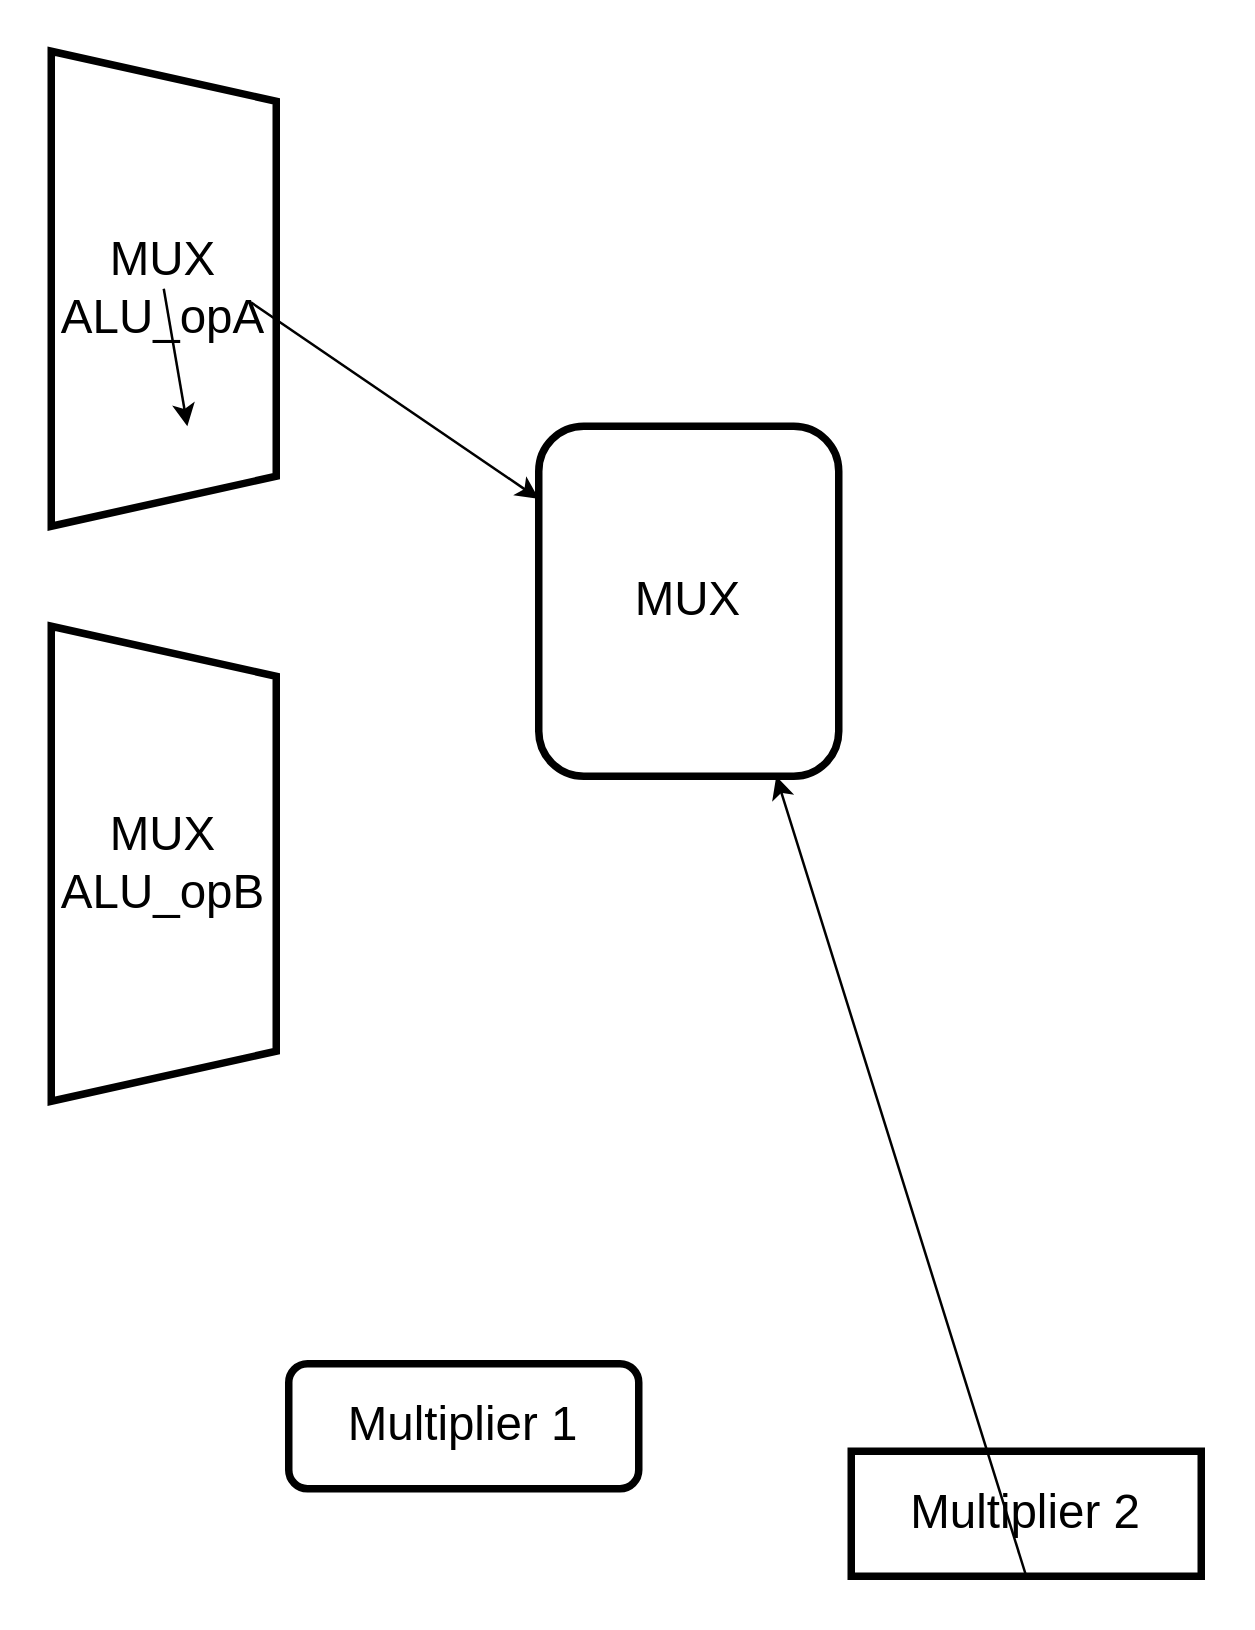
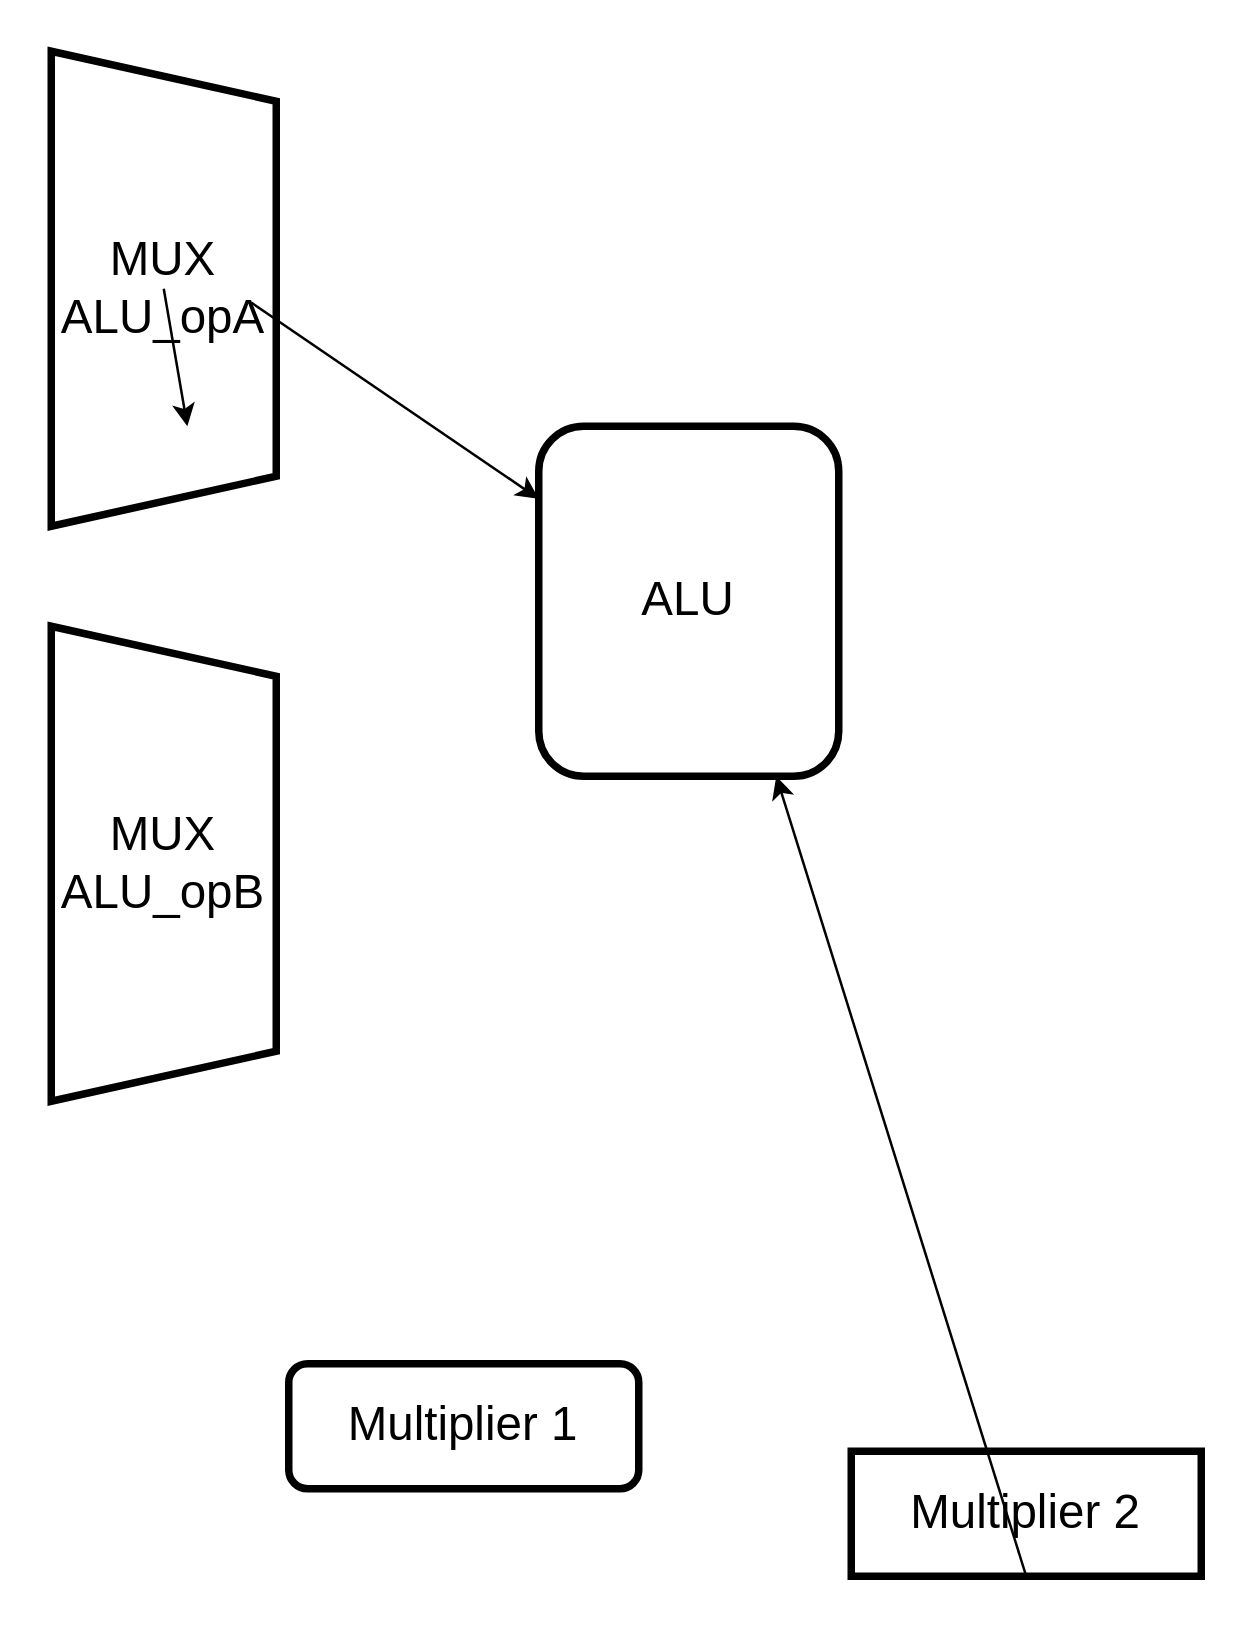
node "MUX": label "MUX" -> "ALU"
